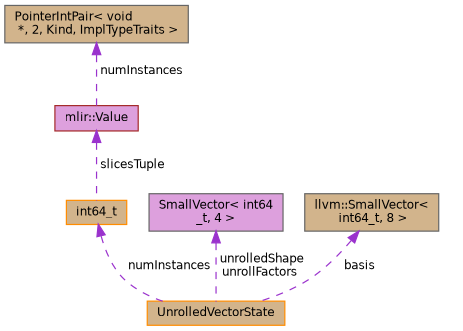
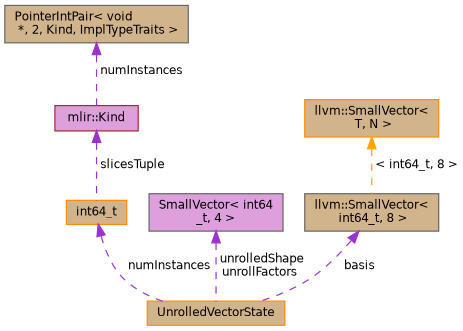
node "mlir::Value": label "mlir::Value" -> "mlir::Kind"
node "llvm::SmallVector< T, N >": added
